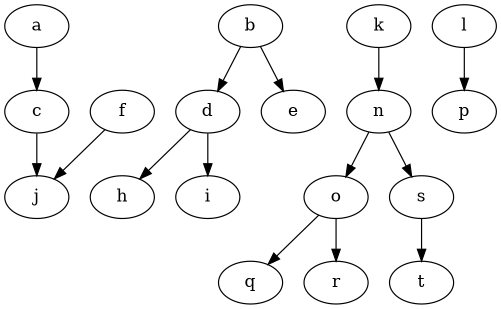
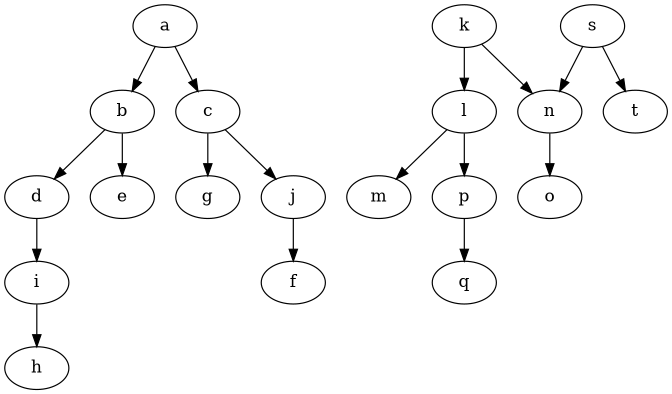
edge "k" -> "l": added
edge "a" -> "b": added
edge "n" -> "s": reversed
edge "f" -> "j": reversed
edge "d" -> "h": now "i" -> "h"
node "g": added
node "m": added
edge "o" -> "q": now "p" -> "q"
node "r": removed
